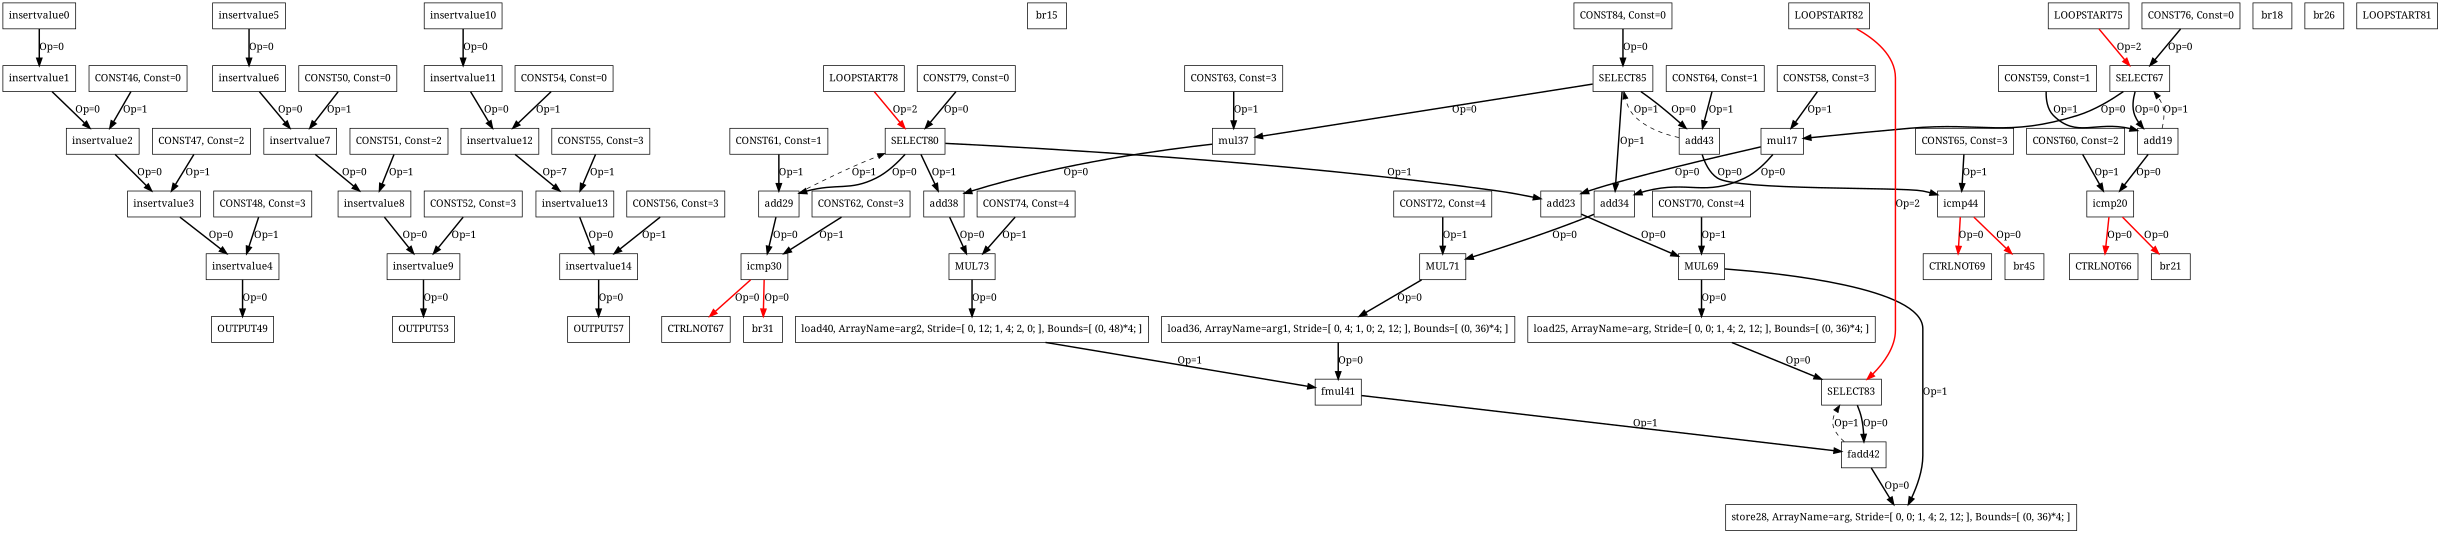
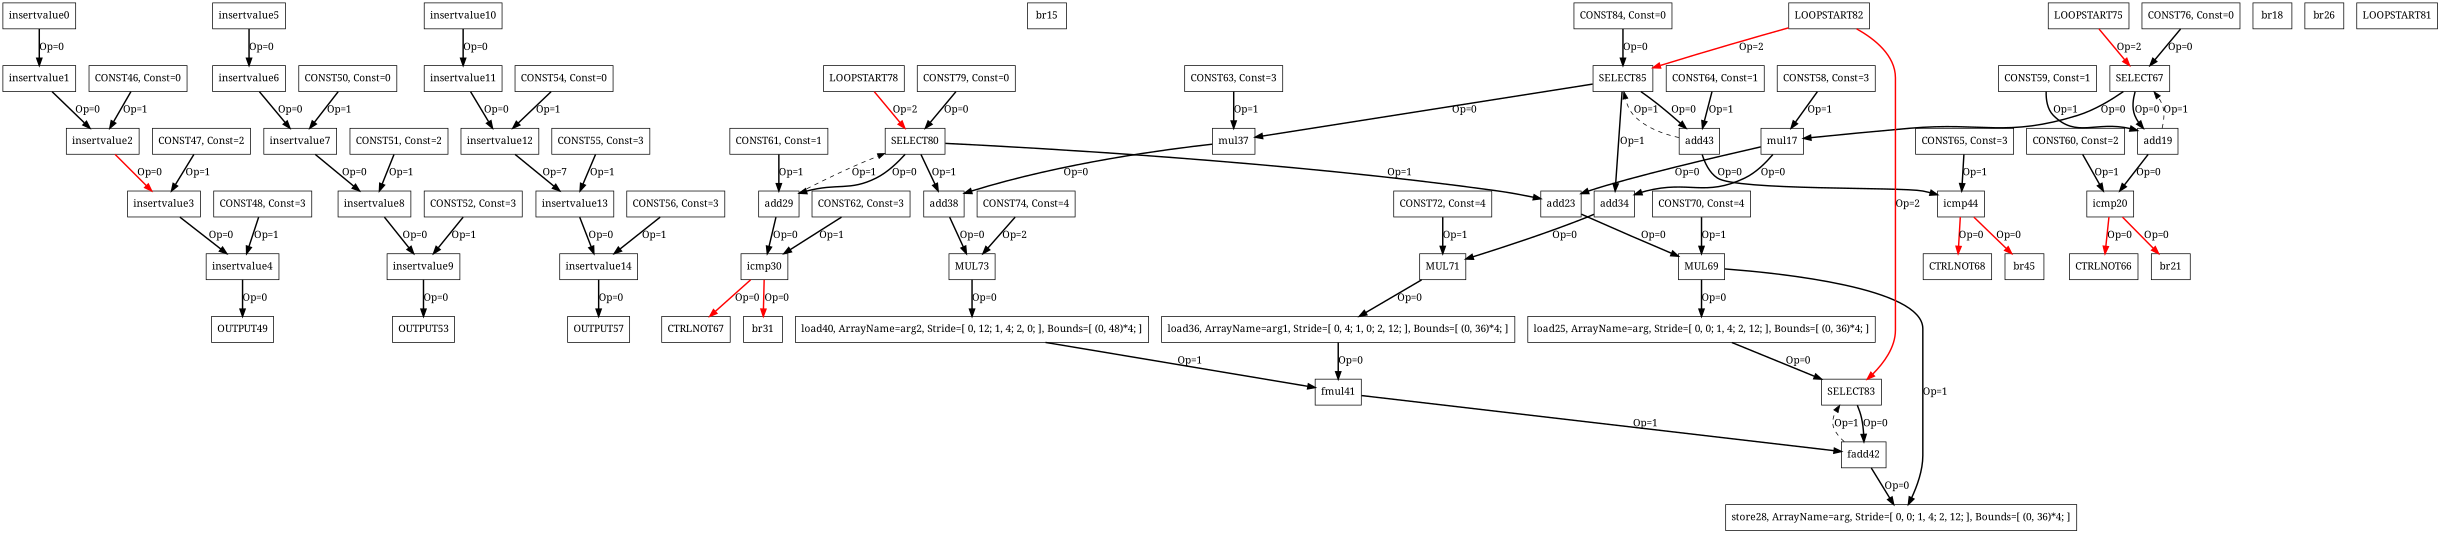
edge "LOOPSTART82" -> "SELECT85": added, label "Op=2"
edge "insertvalue2" -> "insertvalue3": color black -> red
edge "CONST74, Const=4" -> "MUL73": label "Op=1" -> "Op=2"
node "CTRLNOT69": label "CTRLNOT69" -> "CTRLNOT68"
